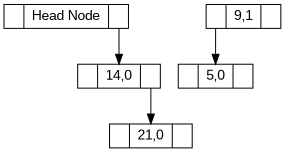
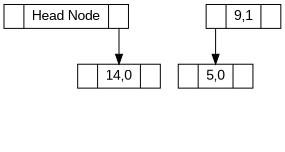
node "21,0": removed
